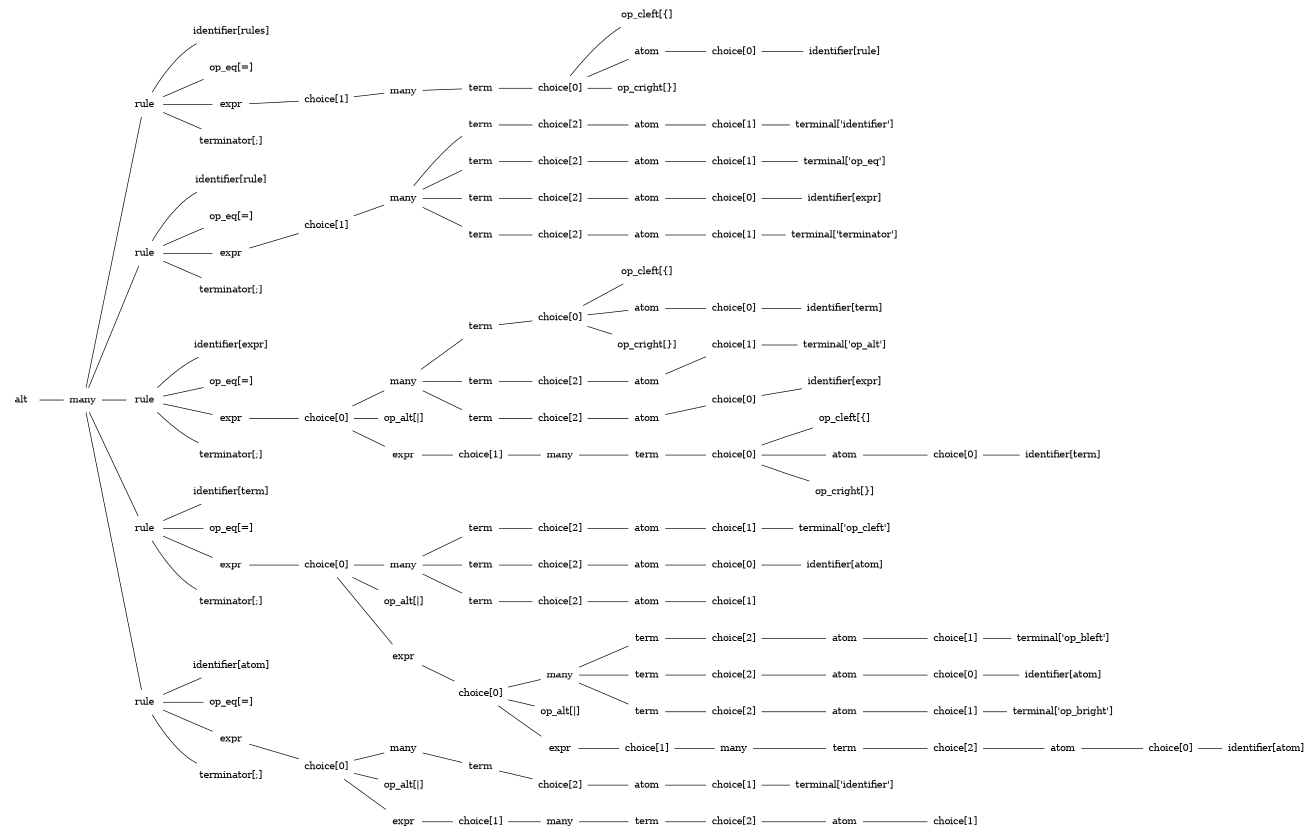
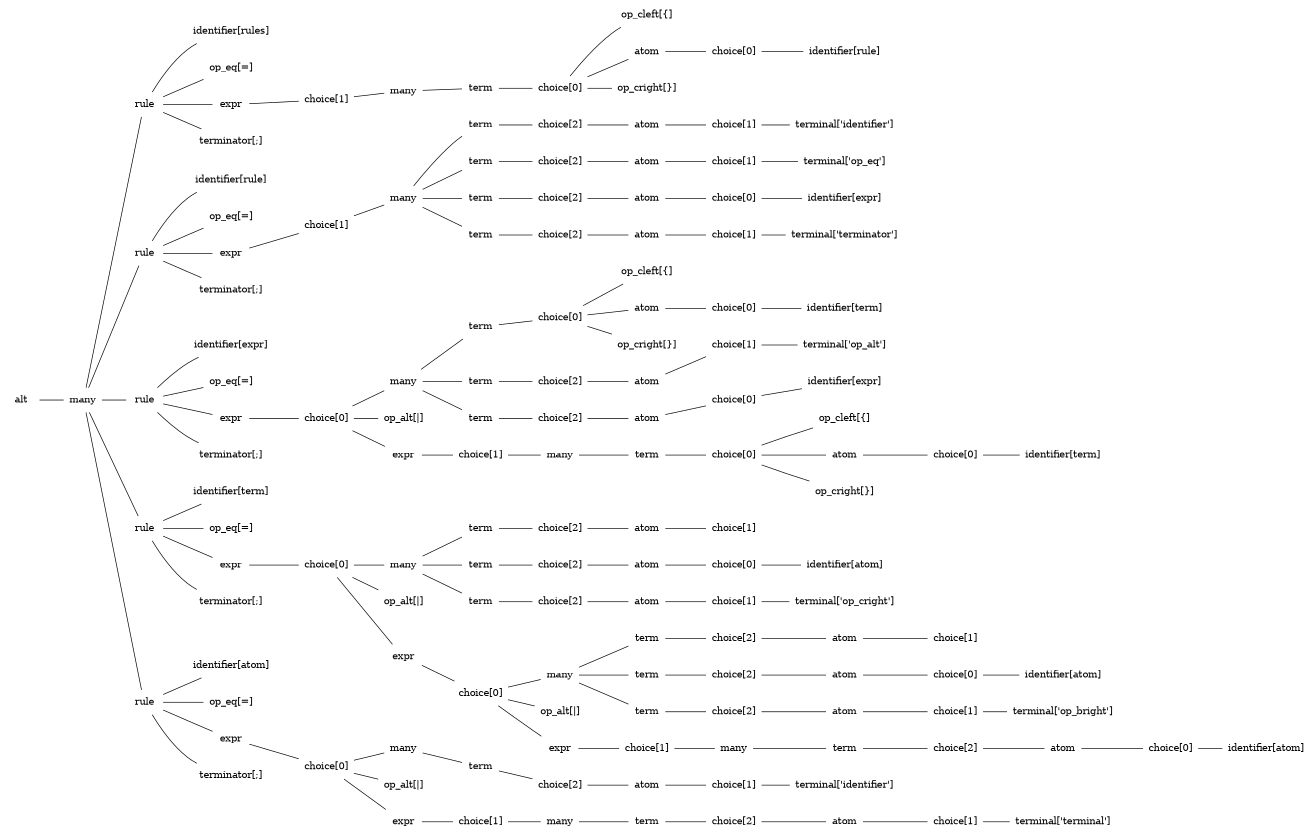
node "terminal['op_cleft']": removed
node "terminal['op_cright']": added
node "terminal['op_bleft']": removed
node "terminal['terminal']": added
